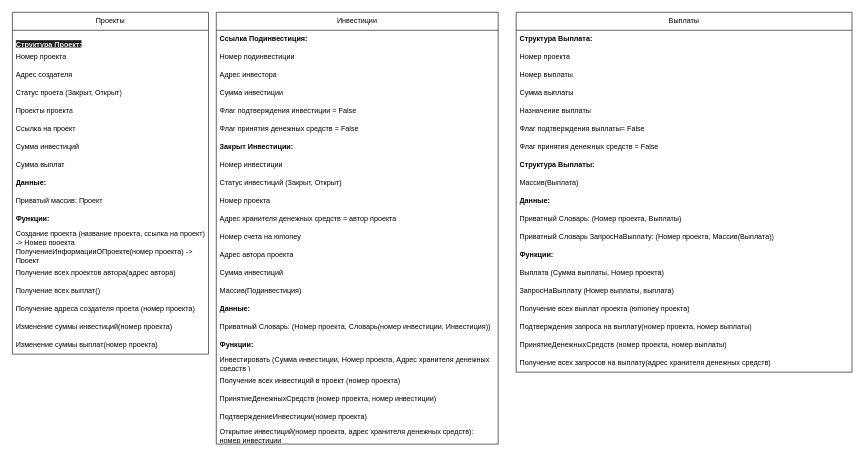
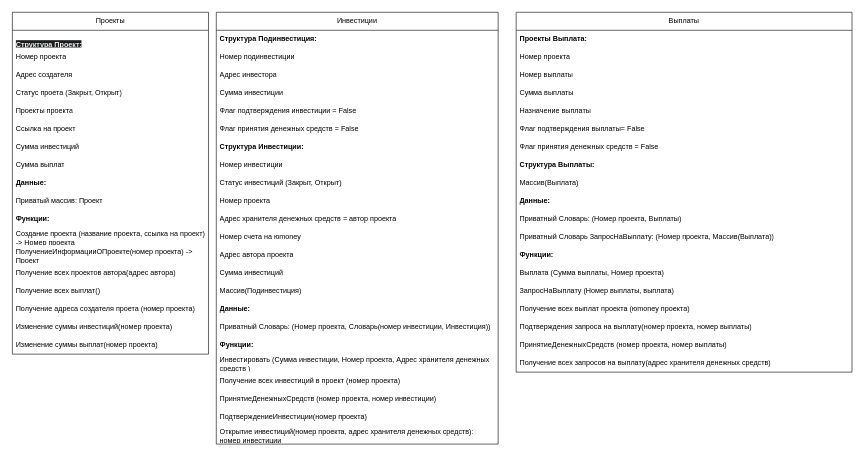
node "Ссылка Подинвестиция:": label "Ссылка Подинвестиция:" -> "Структура Подинвестиция:"
node "Структура Выплата:": label "Структура Выплата:" -> "Проекты Выплата:"
node "Закрыт Инвестиции:": label "Закрыт Инвестиции:" -> "Структура Инвестиции:"
